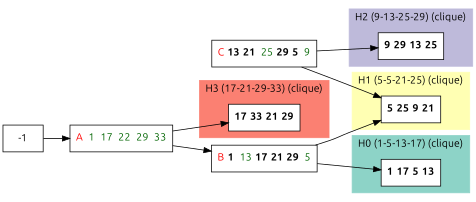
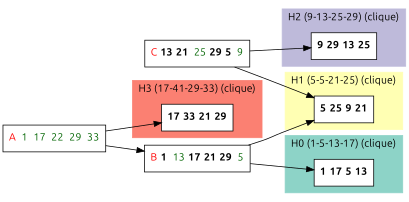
cluster "H3 (17-21-29-33) (clique)": label "H3 (17-21-29-33) (clique)" -> "H3 (17-41-29-33) (clique)"
node "-1": removed
